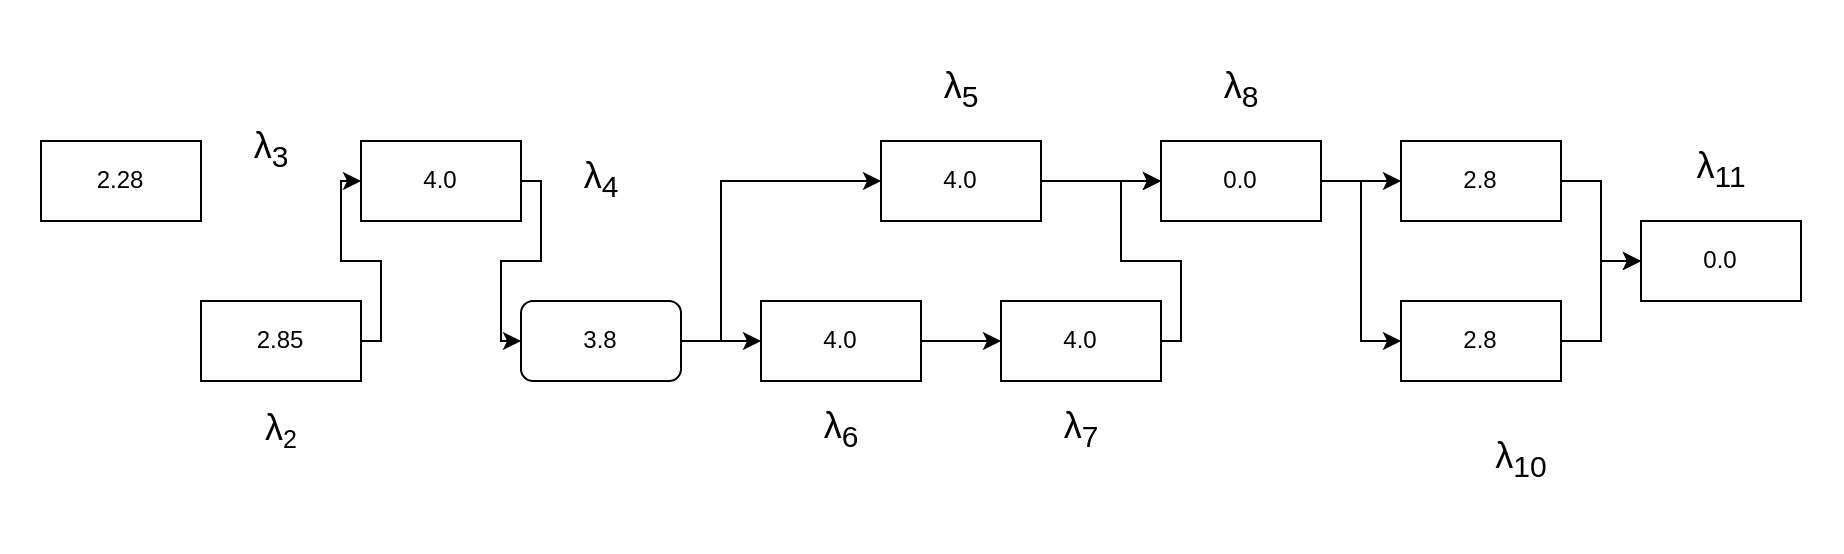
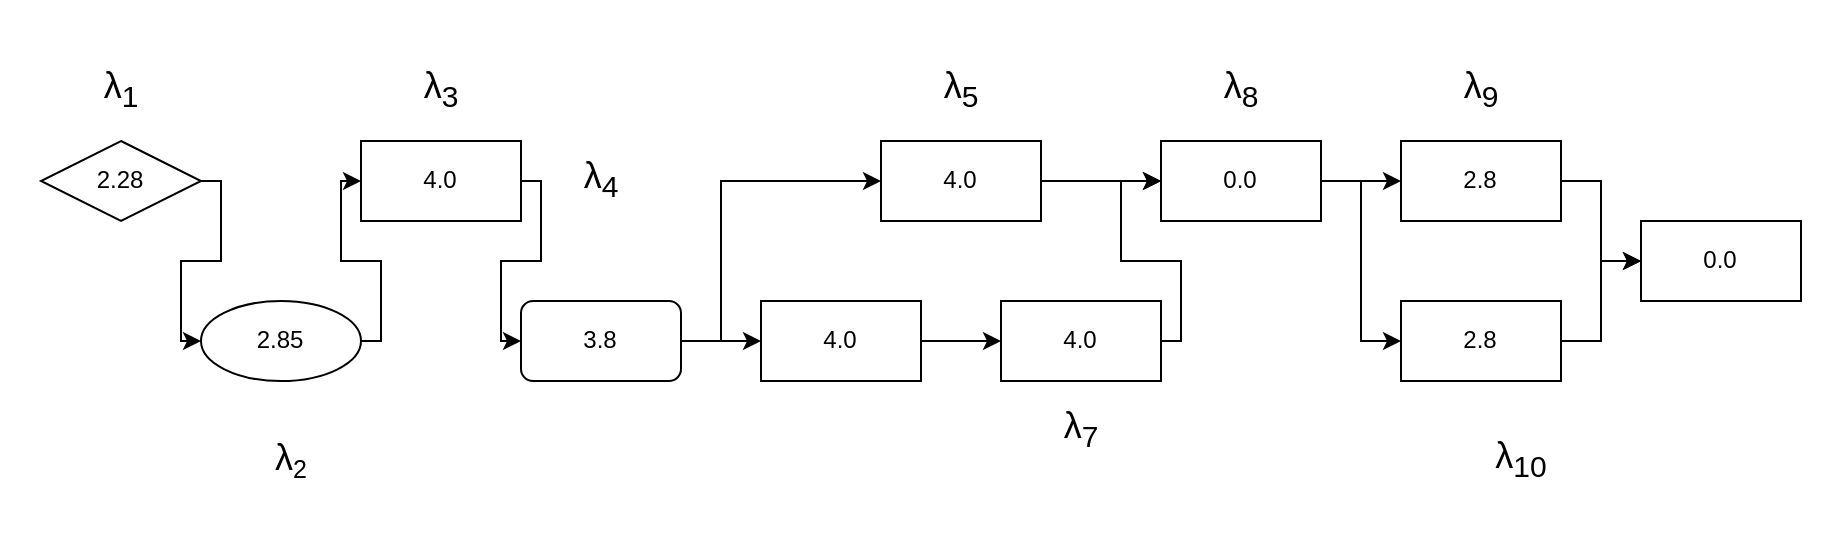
node "λ1": added
node "λ9": added
node "λ3": moved (271, 151) -> (441, 91)
node "λ11": removed
node "2.28": shape rectangle -> diamond
edge "2.28" -> "2.85": added
node "2.85": shape rectangle -> ellipse
node "λ2": moved (281, 431) -> (291, 461)
node "λ6": removed
